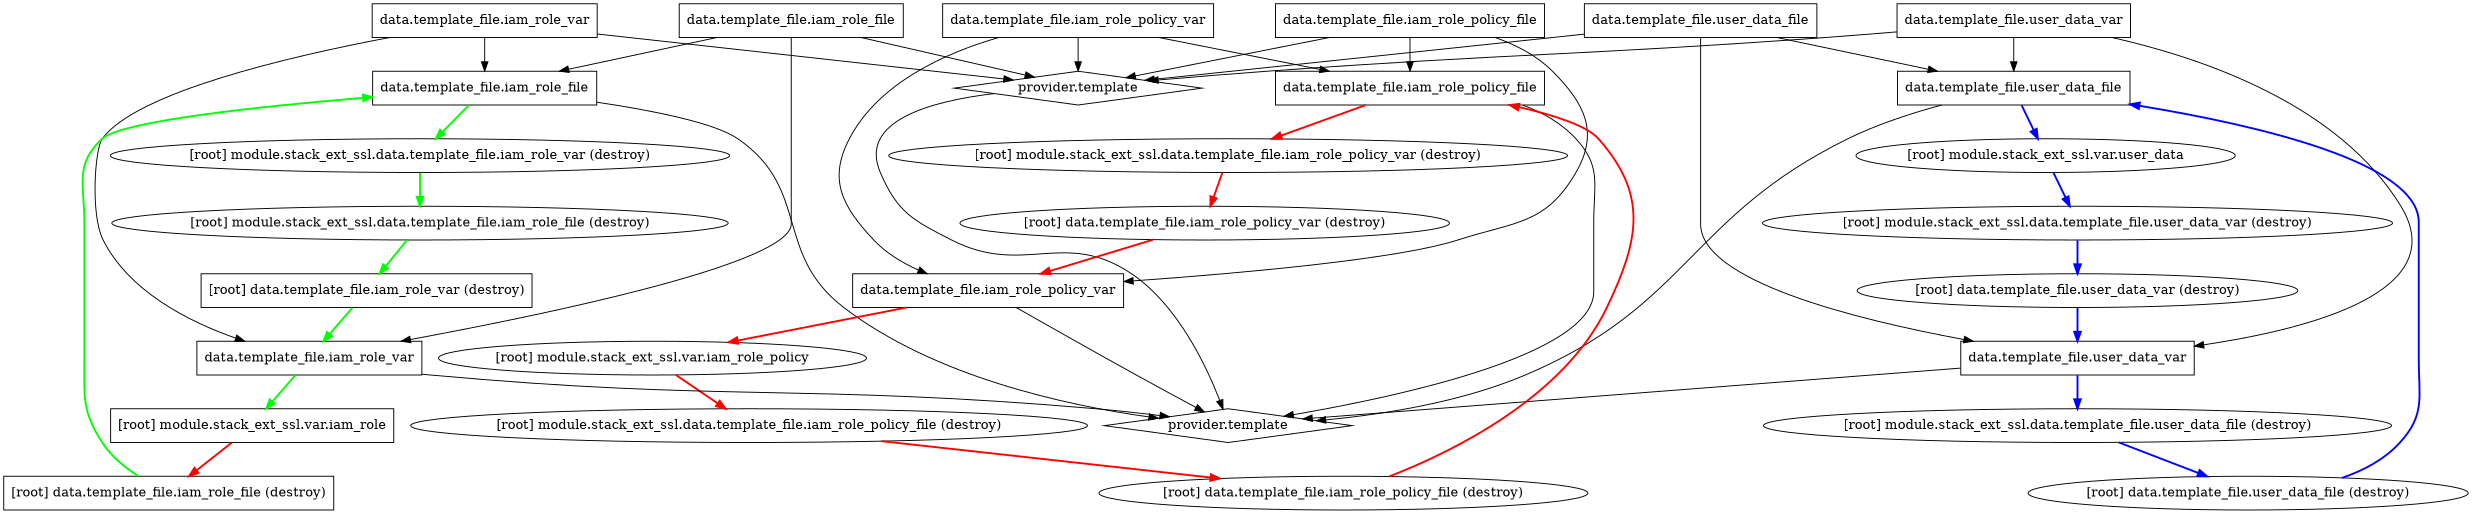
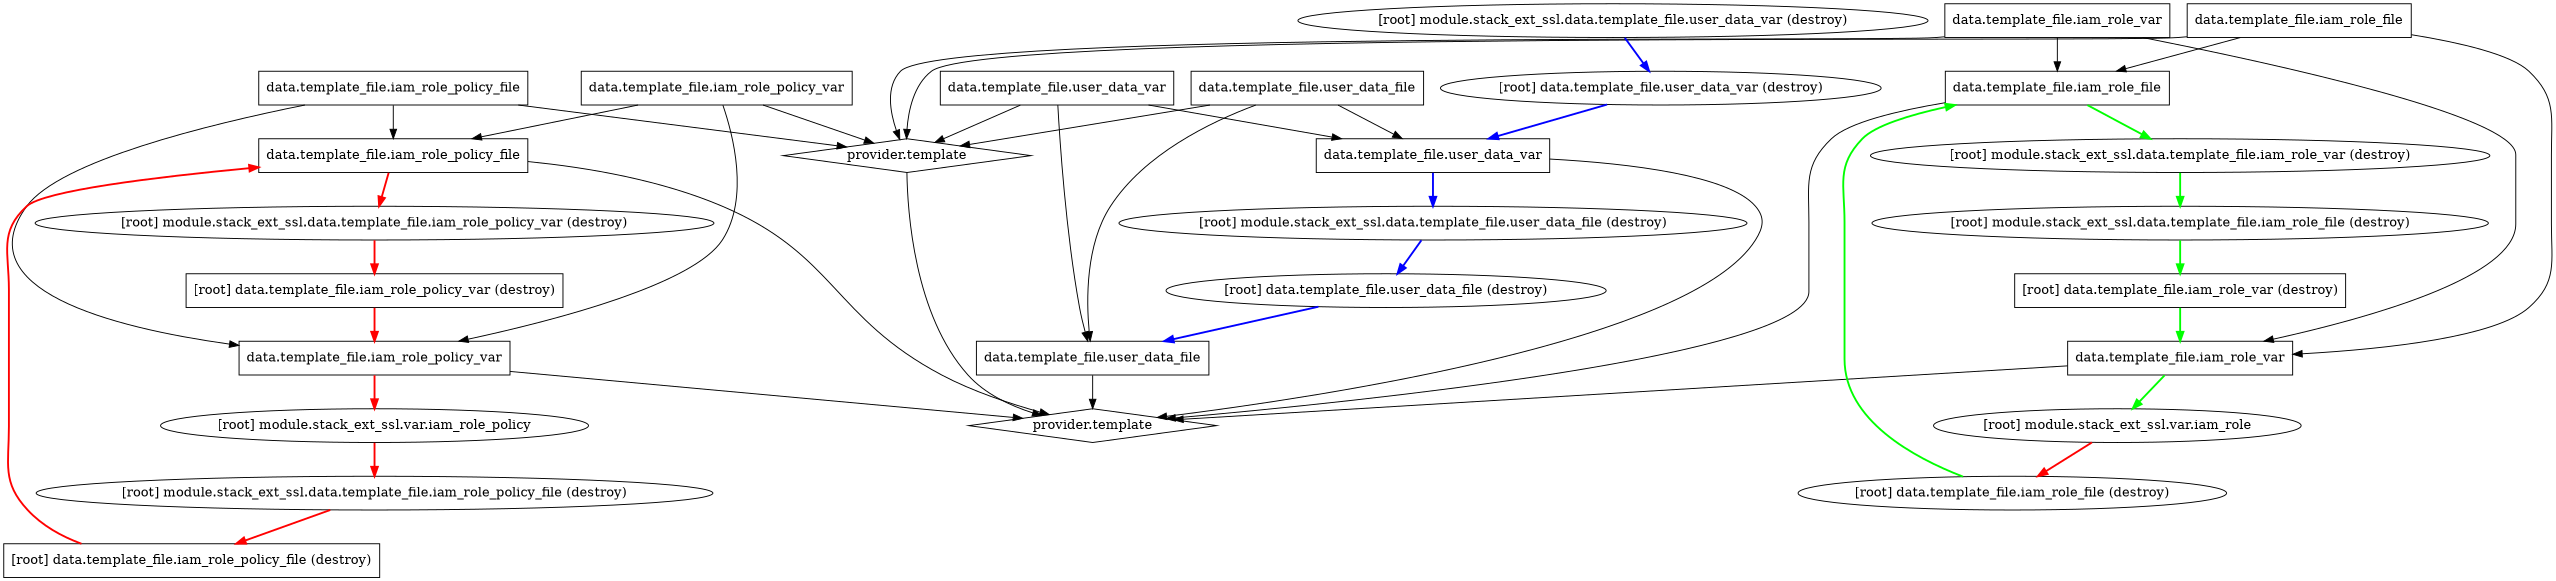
node "[root] module.stack_ext_ssl.var.user_data": removed
node "[root] data.template_file.iam_role_policy_var (destroy)": shape ellipse -> box
node "[root] module.stack_ext_ssl.var.iam_role": shape box -> ellipse
node "[root] data.template_file.iam_role_file (destroy)": shape box -> ellipse
node "[root] data.template_file.iam_role_policy_file (destroy)": shape ellipse -> box
